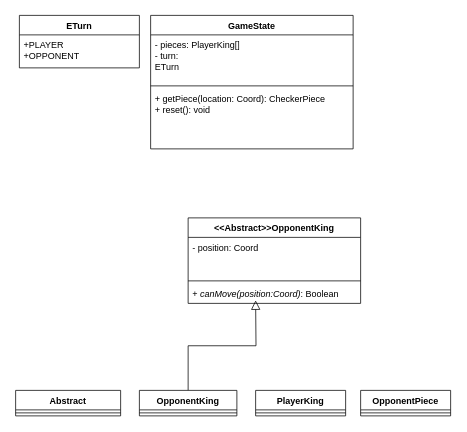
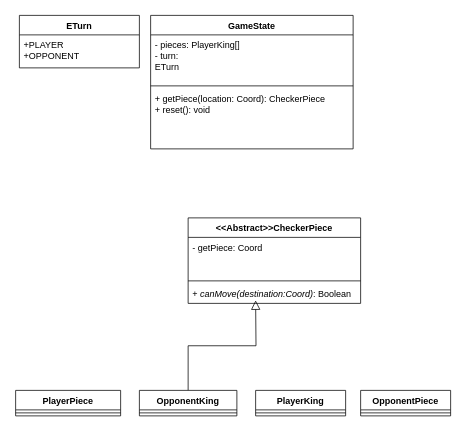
node "<<Abstract>>OpponentKing": label "<<Abstract>>OpponentKing" -> "<<Abstract>>CheckerPiece"
node "- position: Coord": label "- position: Coord" -> "- getPiece: Coord"
node "+ canMove(position:Coord): Boolean": label "+ canMove(position:Coord): Boolean" -> "+ canMove(destination:Coord): Boolean"
node "Abstract": label "Abstract" -> "PlayerPiece"
